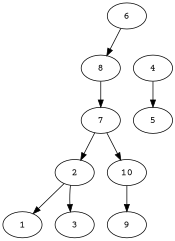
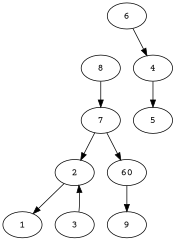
edge "6" -> "8": now "6" -> "4"
node "10": label "10" -> "60"
edge "2" -> "3": reversed
